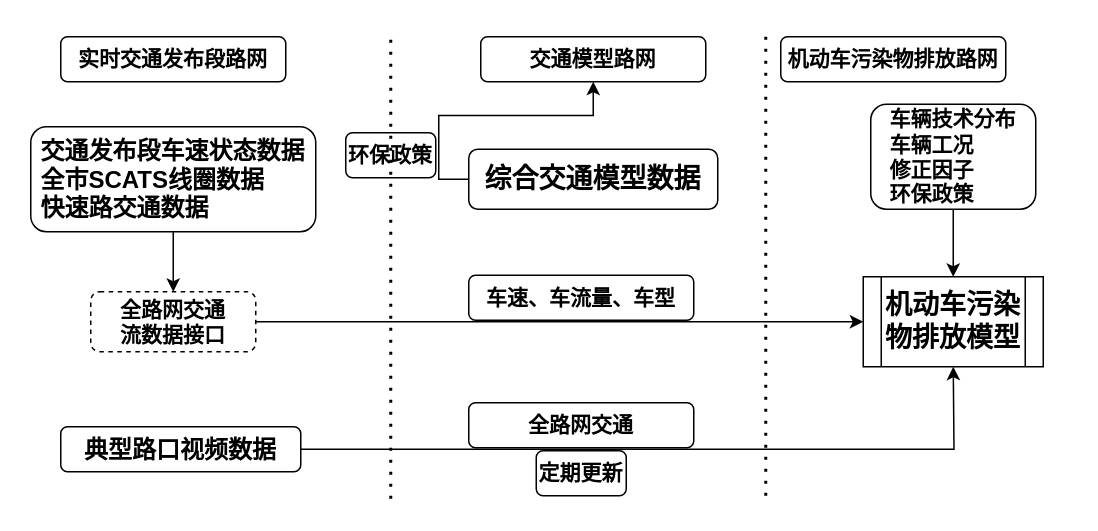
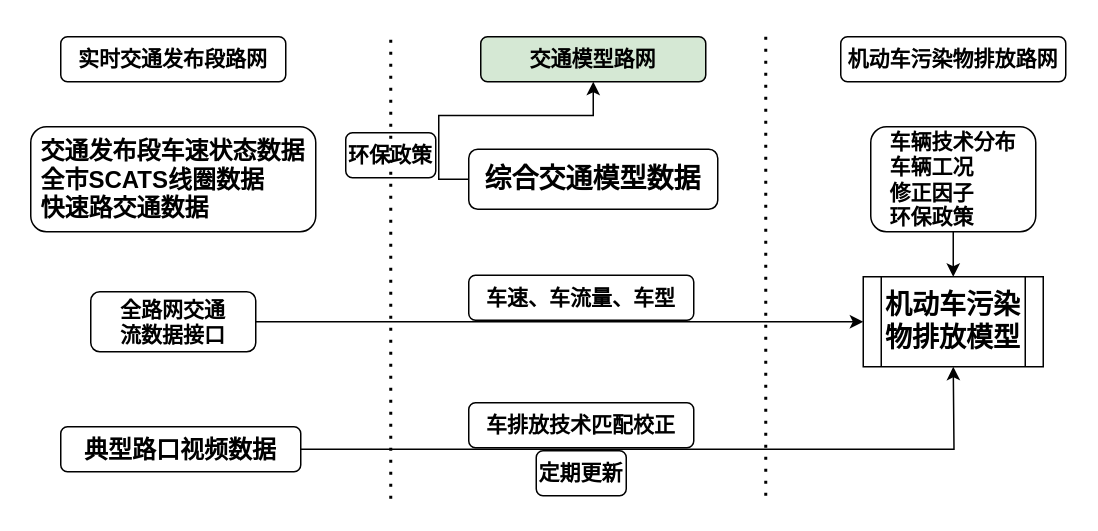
node "交通模型路网": fillcolor #ffffff -> #d5e8d4
node "机动车污染物排放路网": moved (893, 59) -> (953, 59)
node "车辆技术分布 车辆工况 修正因子 环保政策": moved (953, 157) -> (953, 179)
edge "交通发布段车速状态数据 全市SCATS线圈数据 快速路交通数据" -> "全路网交通 流数据接口": removed
node "全路网交通 流数据接口": style dashed -> solid
node "全路网交通": label "全路网交通" -> "车排放技术匹配校正"
